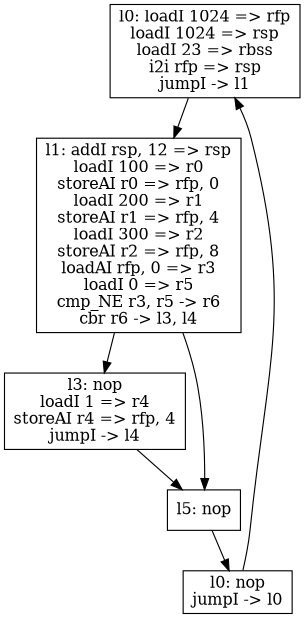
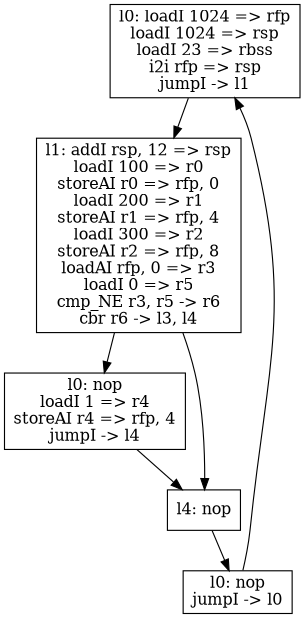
node "l3: nop loadI 1 => r4 storeAI r4 => rfp, 4 jumpI -> l4": label "l3: nop loadI 1 => r4 storeAI r4 => rfp, 4 jumpI -> l4" -> "l0: nop loadI 1 => r4 storeAI r4 => rfp, 4 jumpI -> l4"
node "l5: nop": label "l5: nop" -> "l4: nop"
